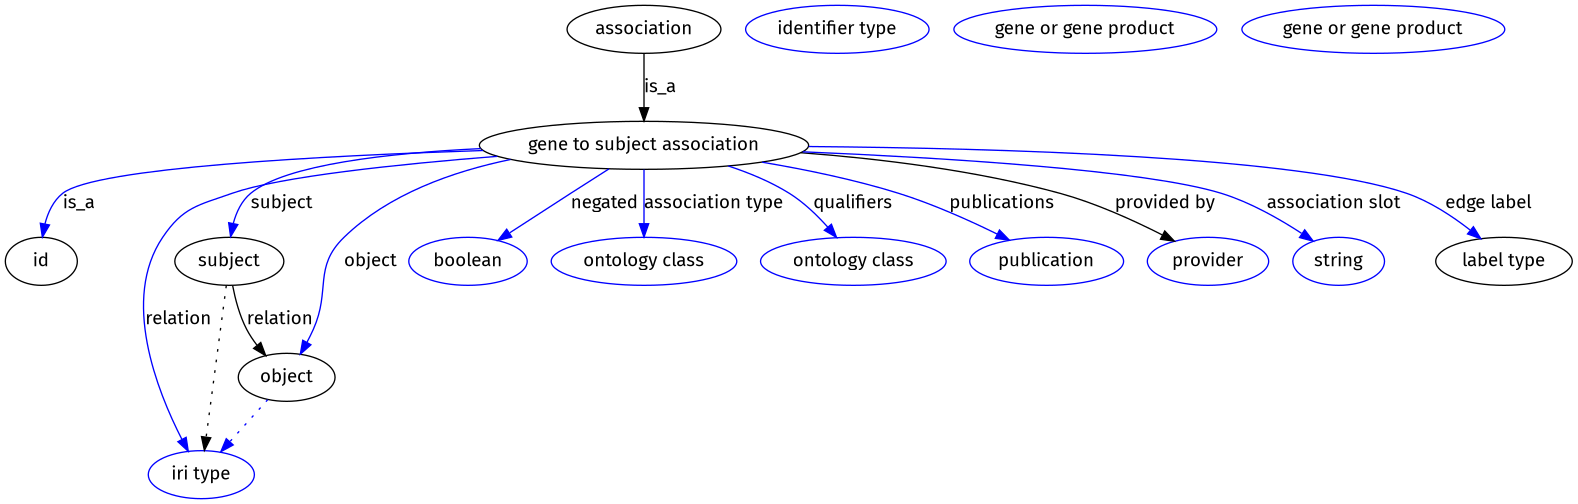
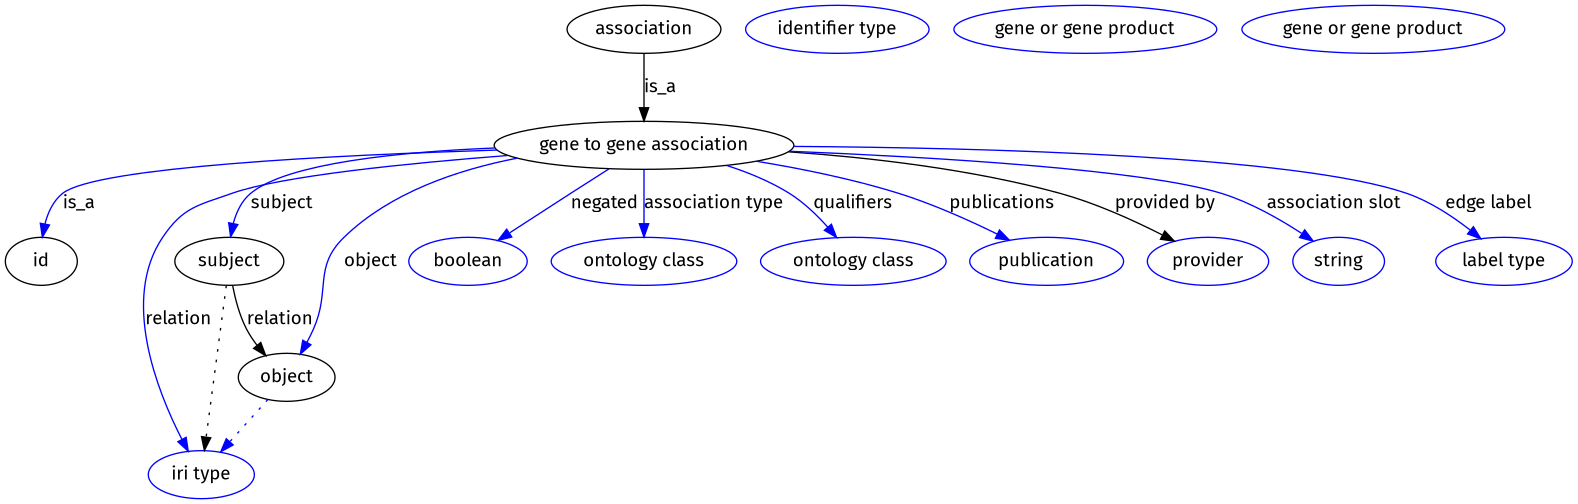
node "gene to subject association": label "gene to subject association" -> "gene to gene association"
node "label type": color black -> blue
